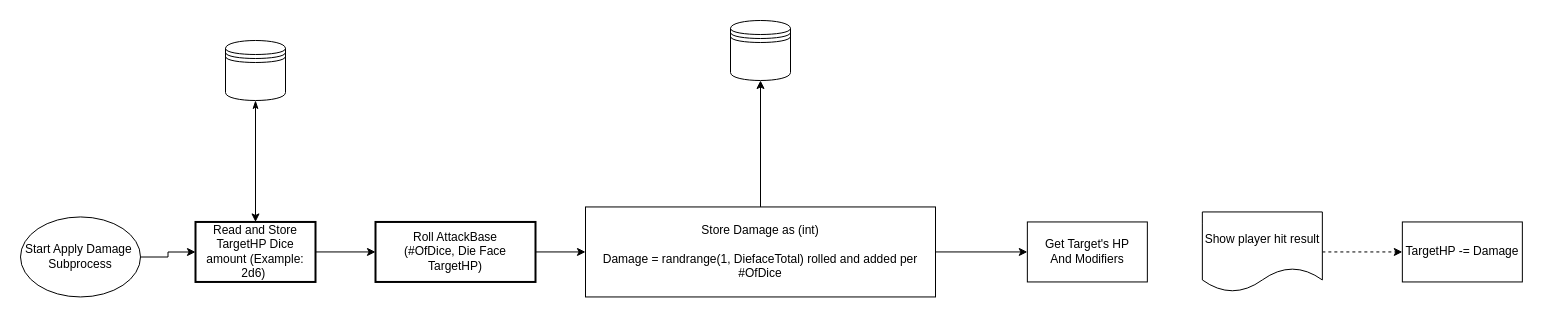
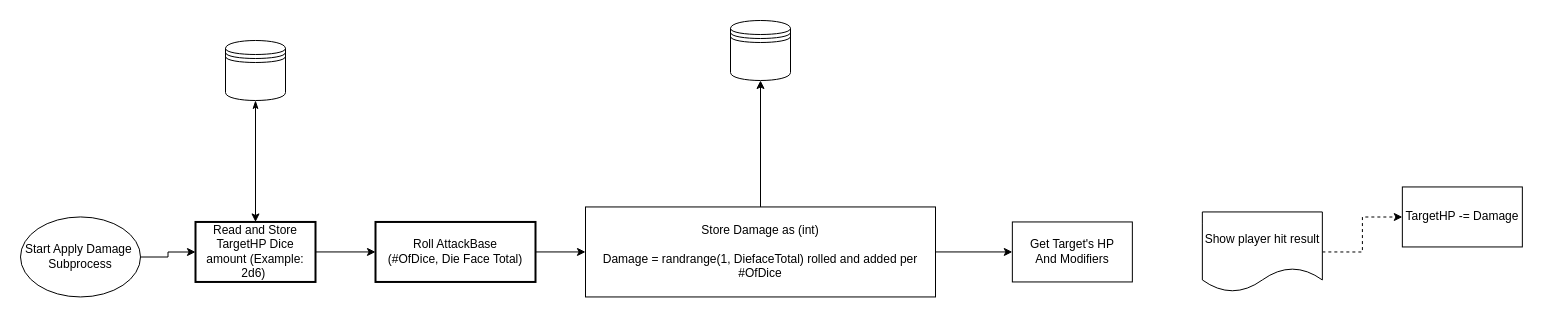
node "Roll AttackBase (#OfDice, Die Face TargetHP)": label "Roll AttackBase (#OfDice, Die Face TargetHP)" -> "Roll AttackBase (#OfDice, Die Face Total)"
node "Get Target's HP And Modifiers": moved (1087, 252) -> (1072, 252)
node "TargetHP -= Damage": moved (1462, 252) -> (1462, 217)
